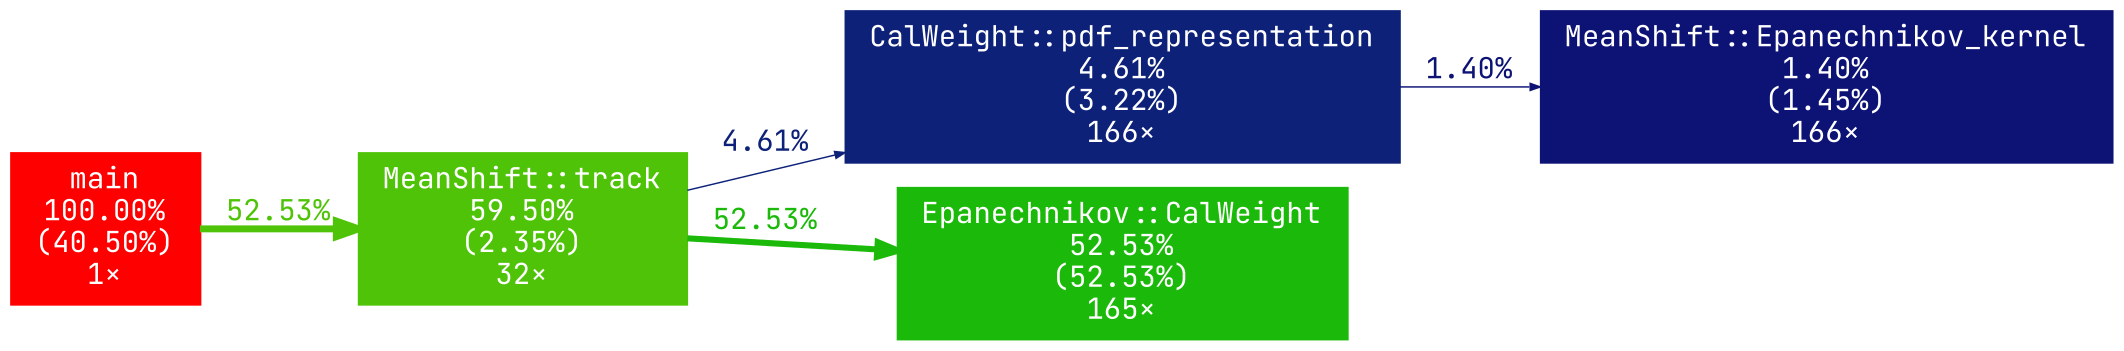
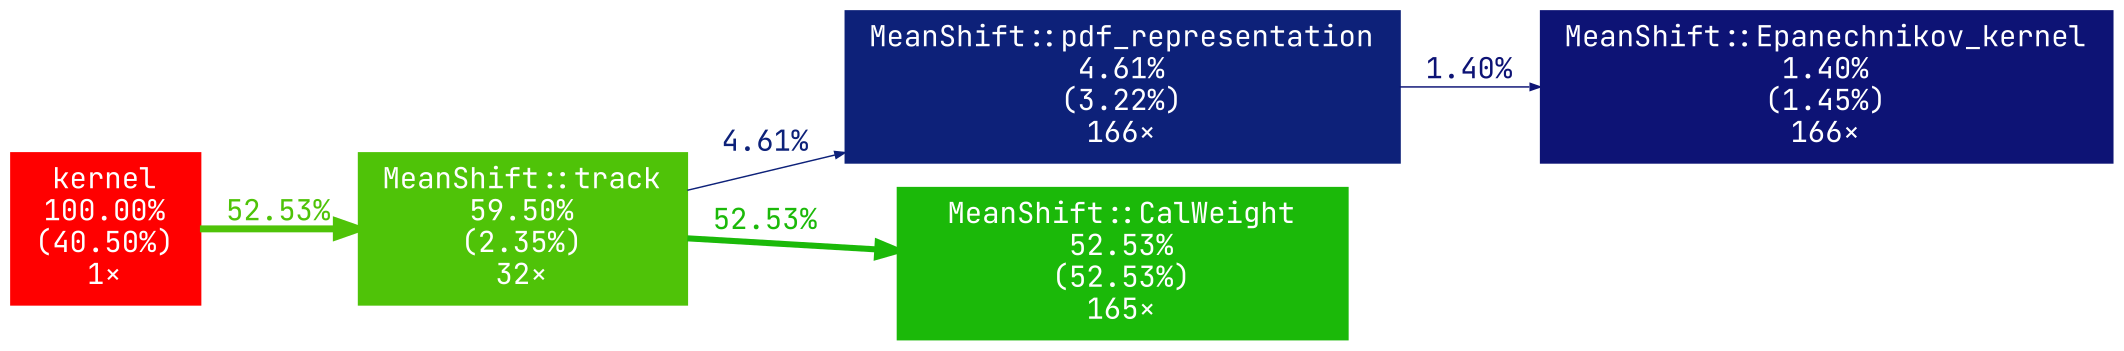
node "CalWeight::pdf_representation 4.61% (3.22%) 166×": label "CalWeight::pdf_representation 4.61% (3.22%) 166×" -> "MeanShift::pdf_representation 4.61% (3.22%) 166×"
node "main 100.00% (40.50%) 1×": label "main 100.00% (40.50%) 1×" -> "kernel 100.00% (40.50%) 1×"
node "Epanechnikov::CalWeight 52.53% (52.53%) 165×": label "Epanechnikov::CalWeight 52.53% (52.53%) 165×" -> "MeanShift::CalWeight 52.53% (52.53%) 165×"
